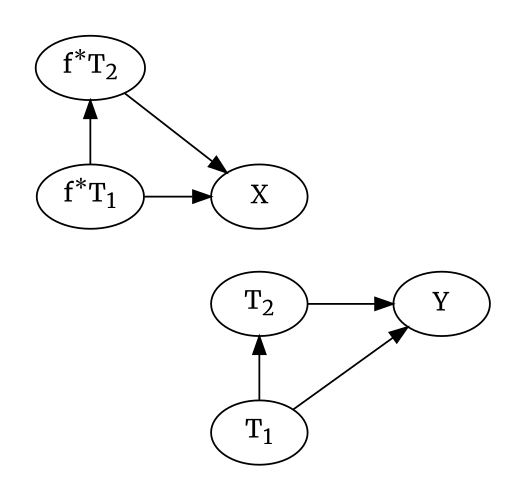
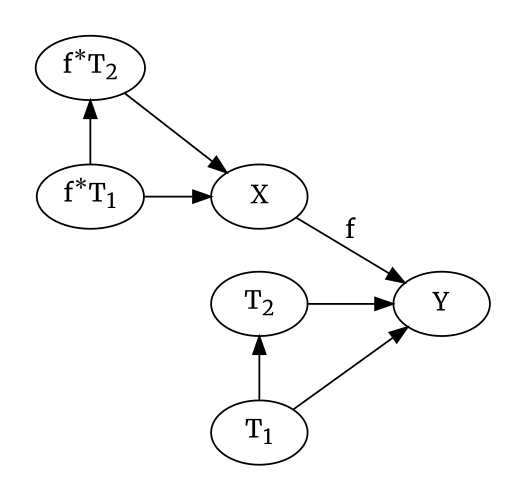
edge "X" -> "Y": added, label "f"
